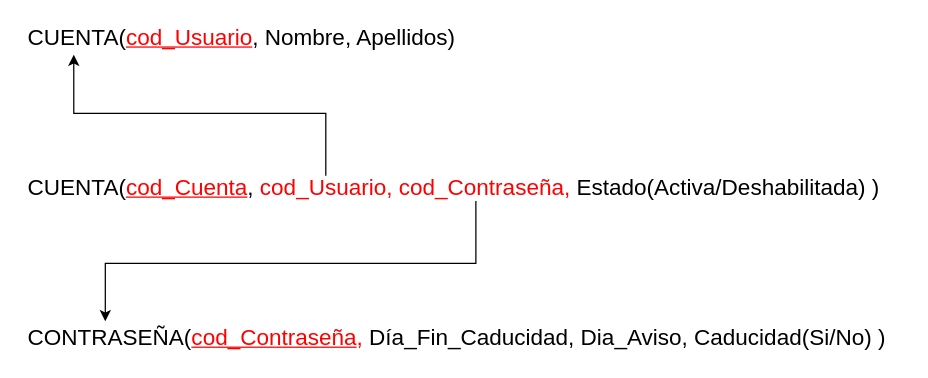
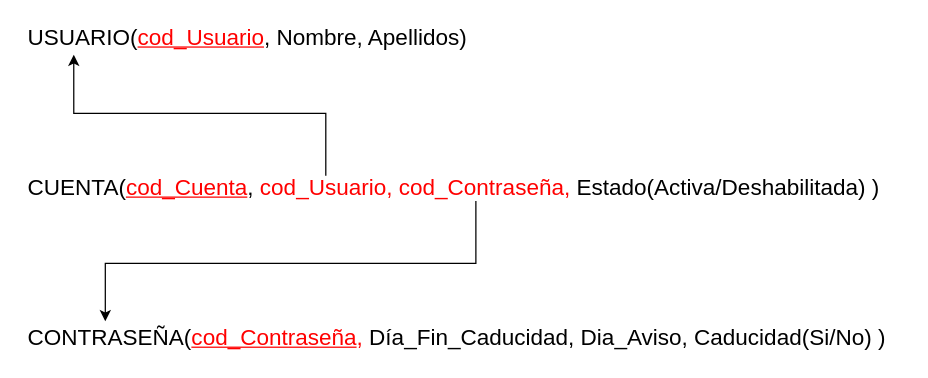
node "CUENTA(cod_Usuario, Nombre, Apellidos)": label "CUENTA(cod_Usuario, Nombre, Apellidos)" -> "USUARIO(cod_Usuario, Nombre, Apellidos)"
